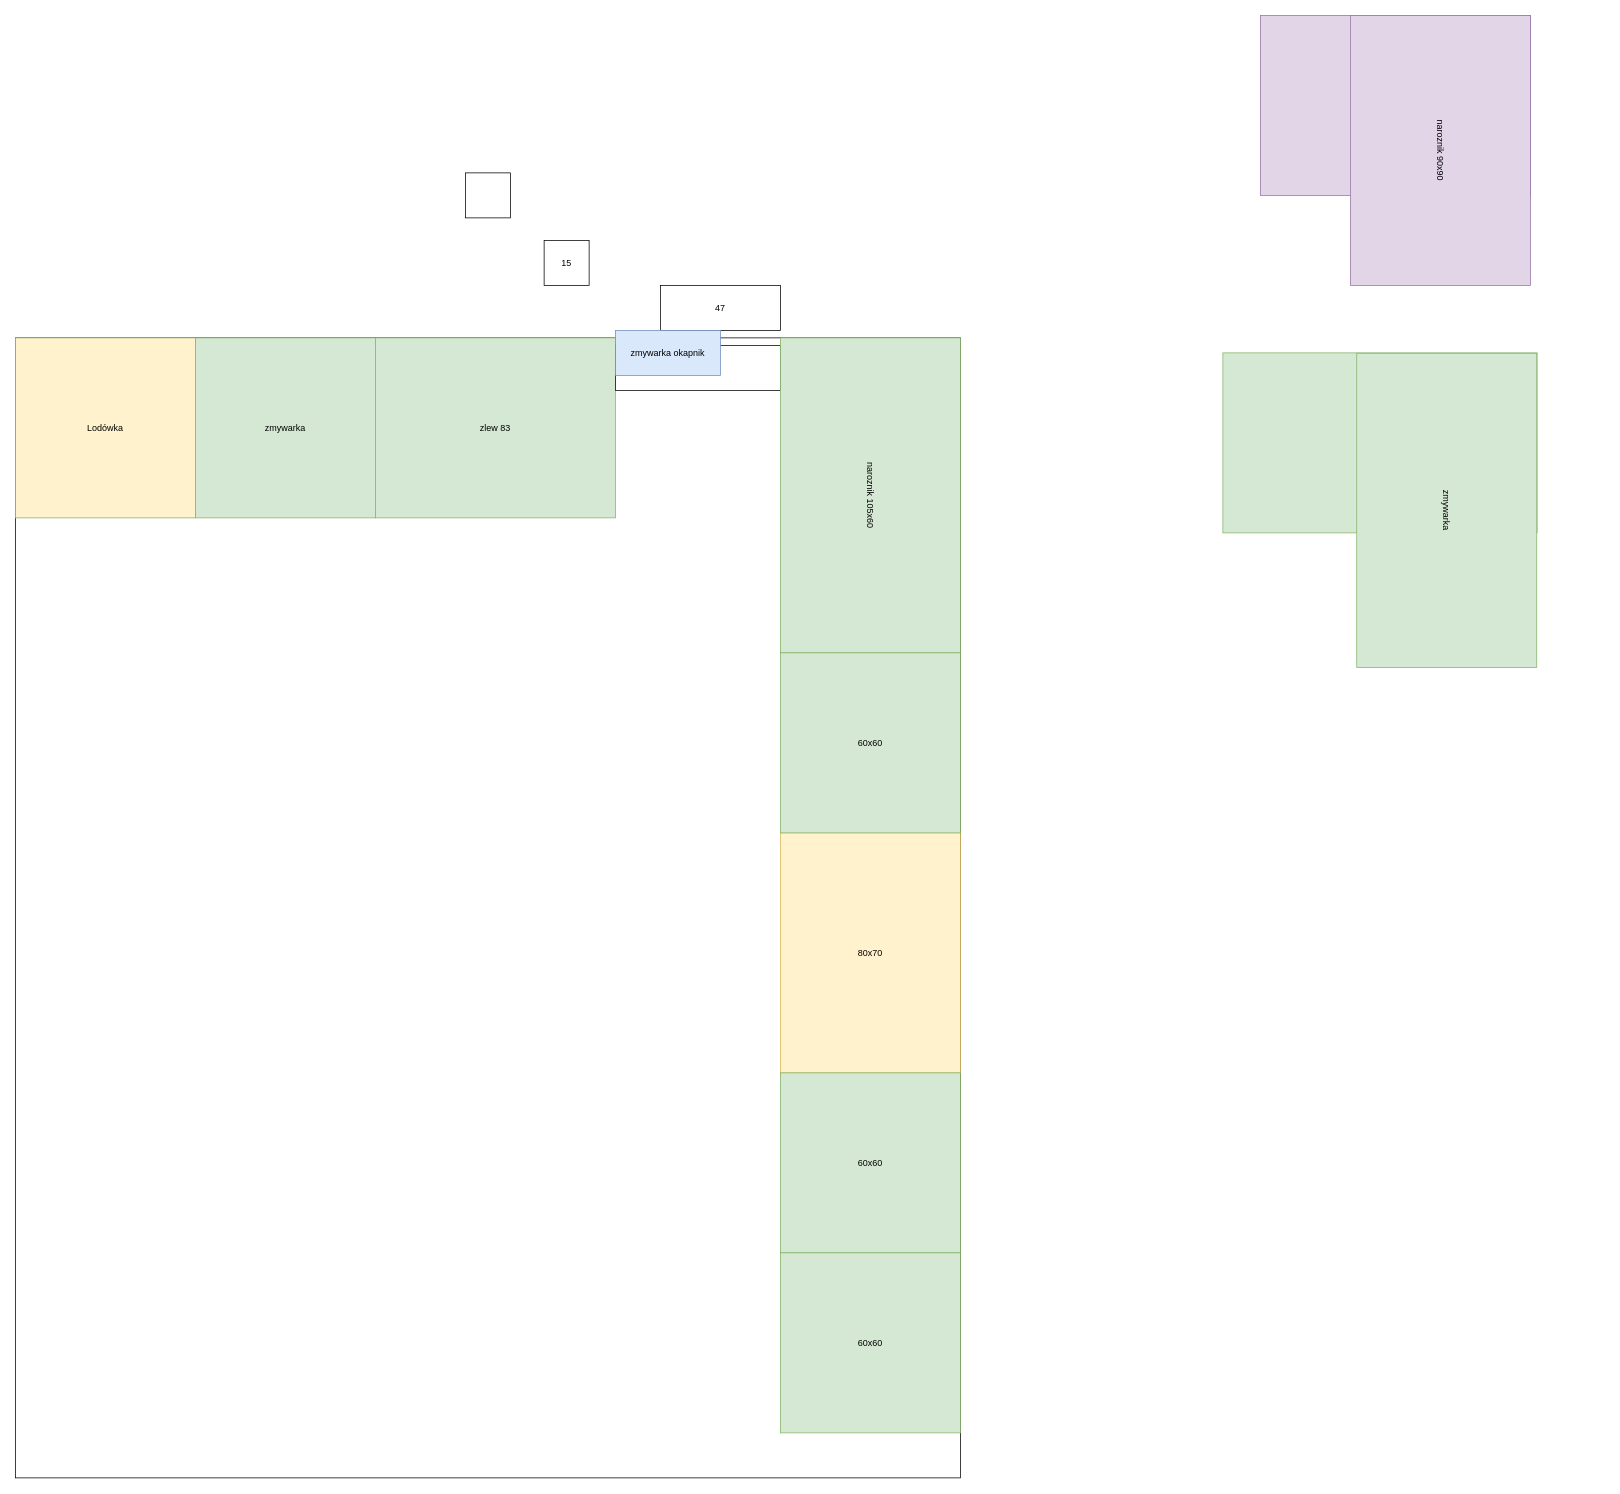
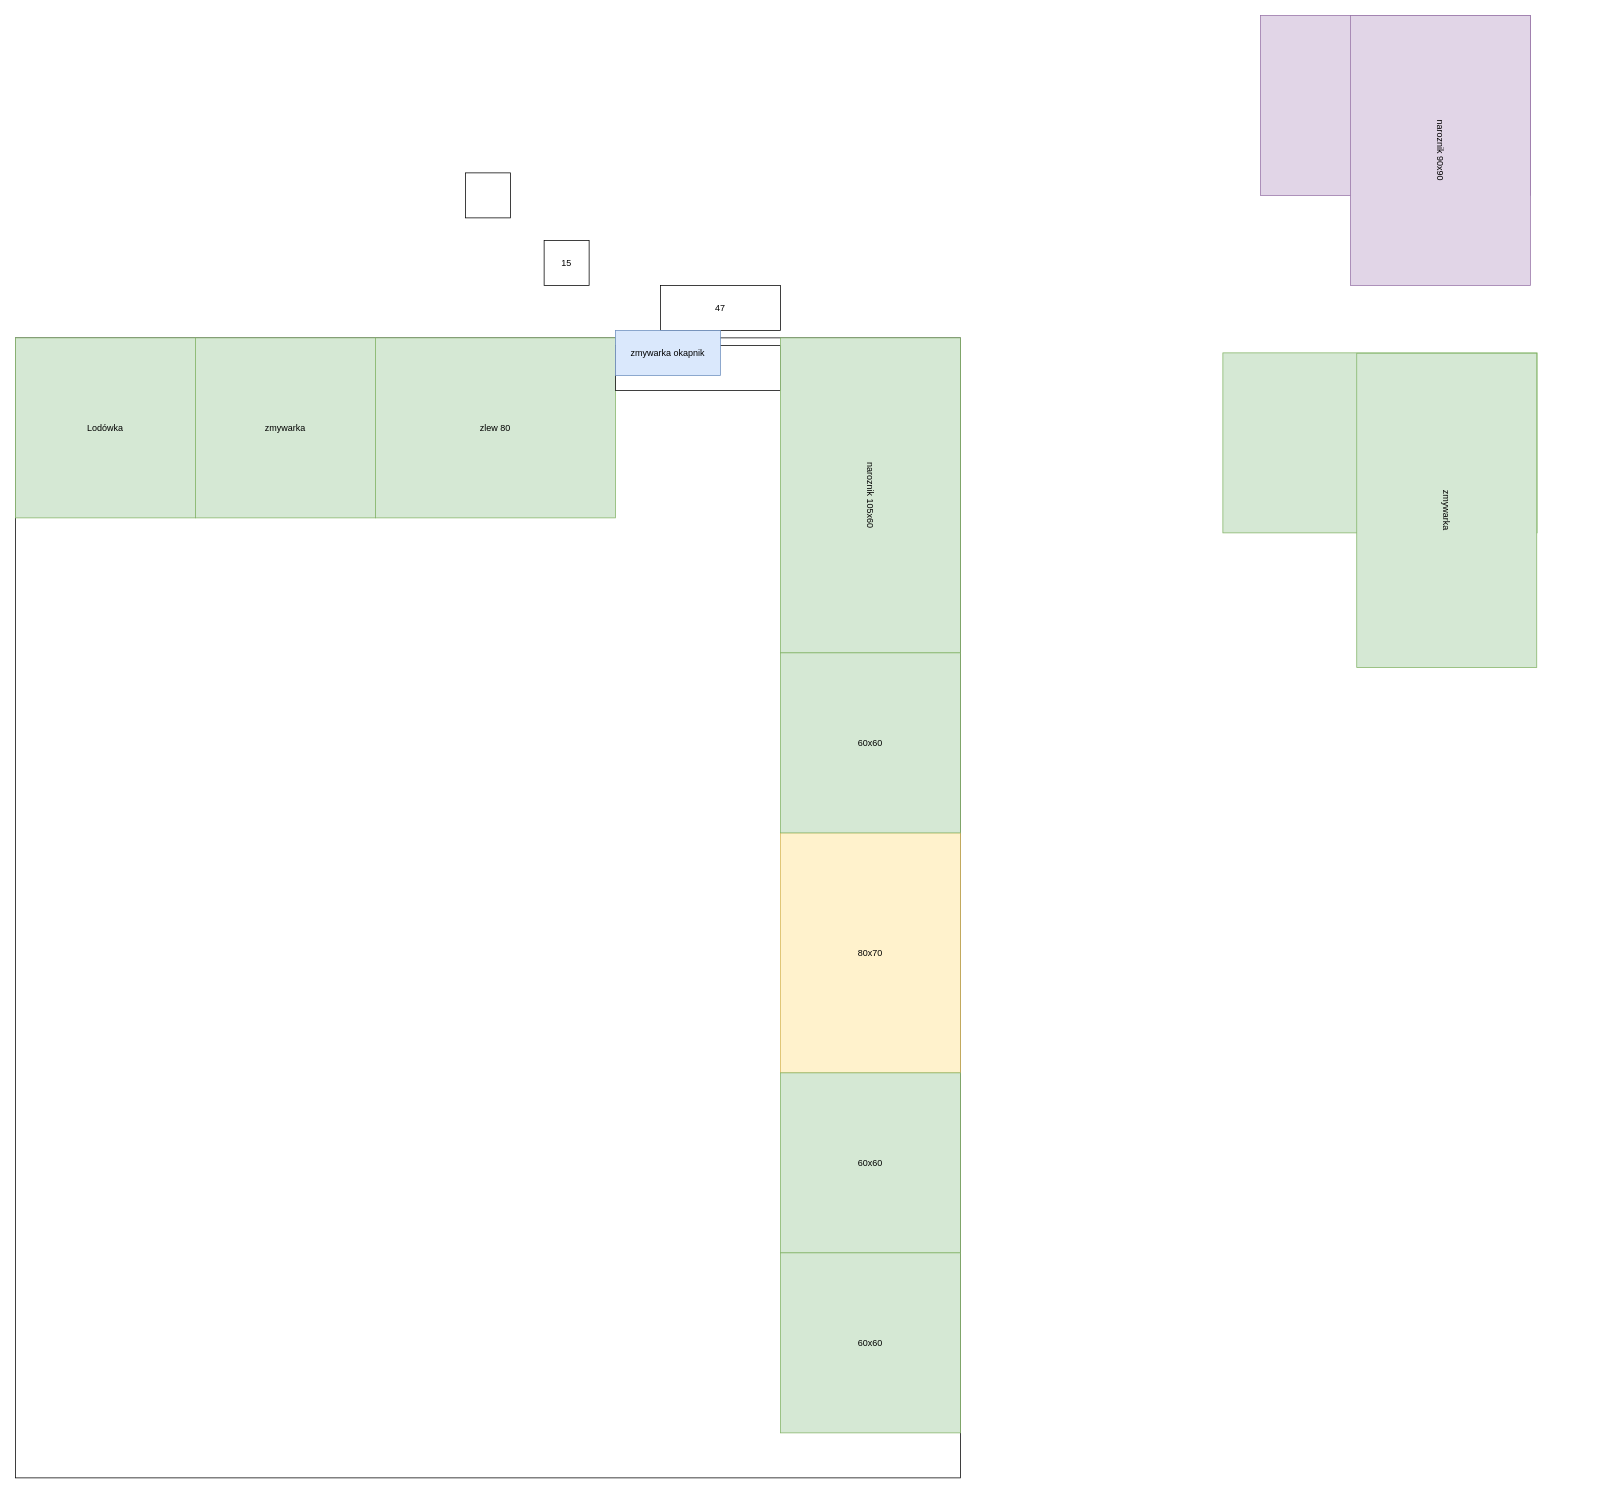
node "Lodówka": fillcolor #fff2cc -> #d5e8d4
node "zlew 83": label "zlew 83" -> "zlew 80"
